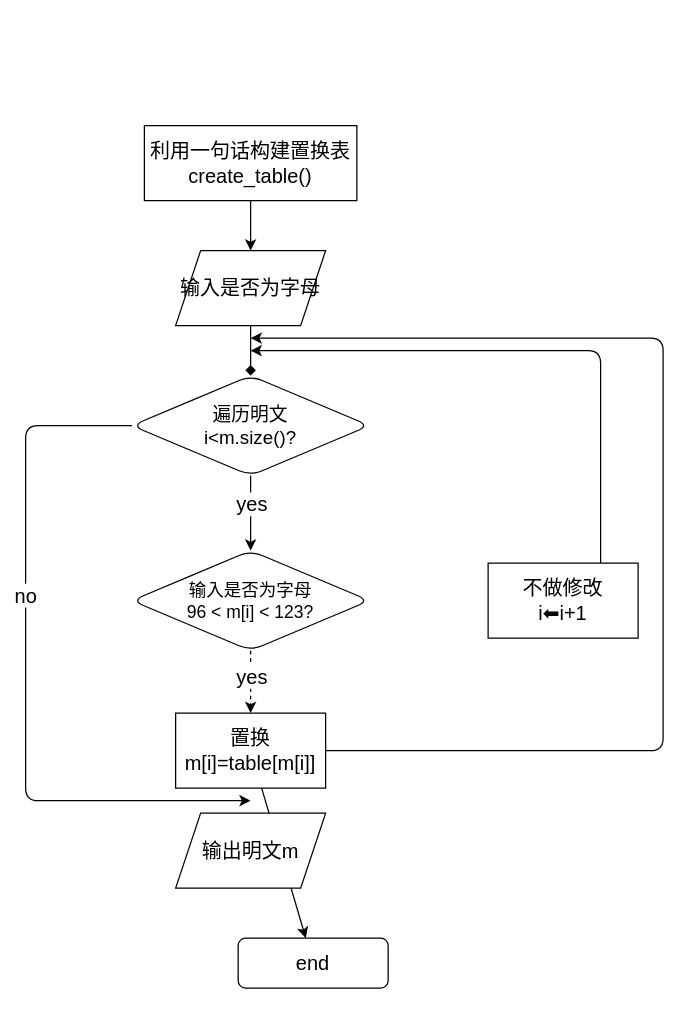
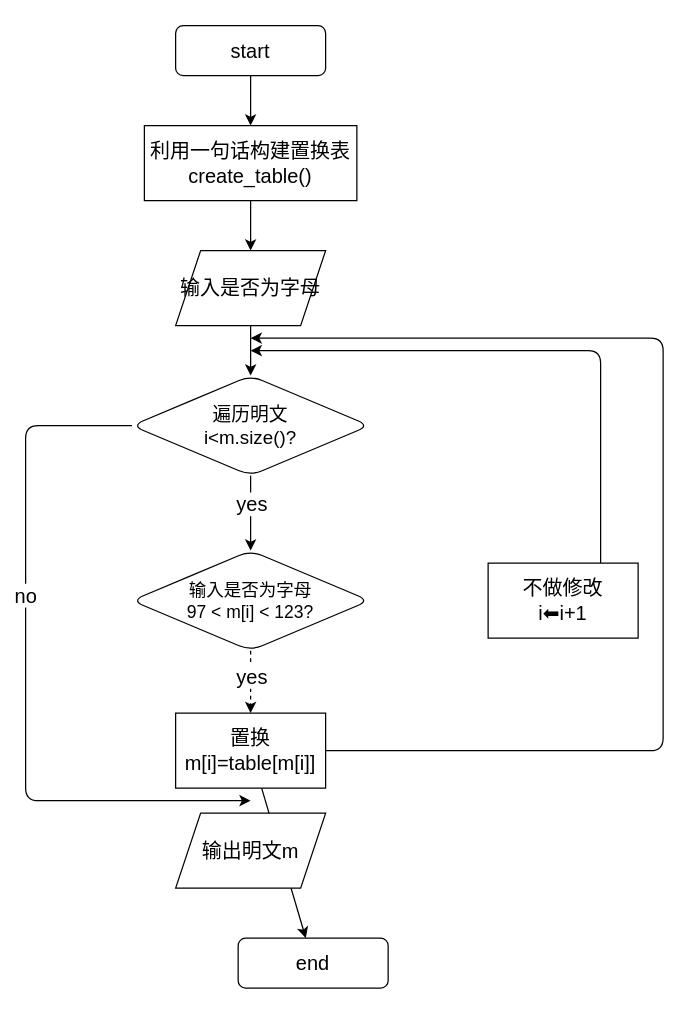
node "start": added
edge "start" -> "利用一句话构建置换表 create_table()": added
edge "输入是否为字母" -> "遍历明文 i<m.size()?": arrowhead diamond -> classic
node "输入是否为字母 96 < m[i] < 123?": label "输入是否为字母 96 < m[i] < 123?" -> "输入是否为字母 97 < m[i] < 123?"
